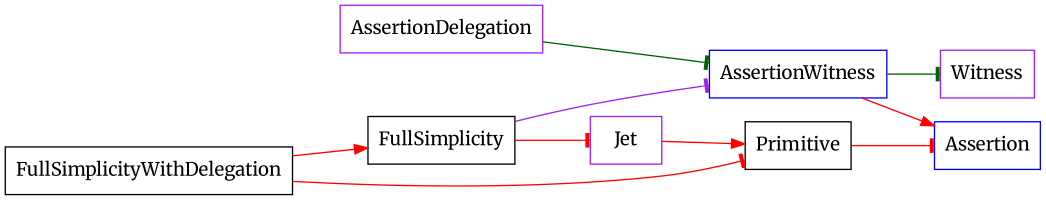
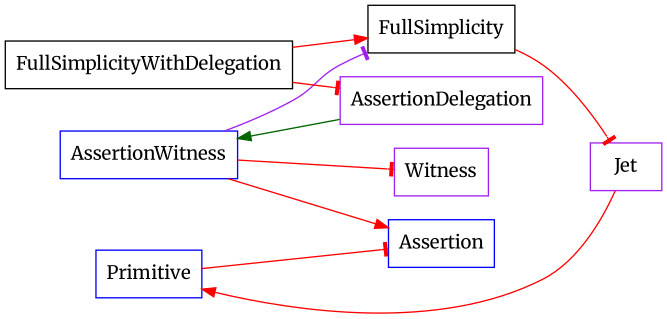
edge "AssertionDelegation" -> "AssertionWitness": arrowhead tee -> normal
edge "AssertionWitness" -> "Witness": color darkgreen -> red
edge "FullSimplicity" -> "AssertionWitness": reversed
node "Primitive": color black -> blue
edge "FullSimplicityWithDelegation" -> "Primitive": now "FullSimplicityWithDelegation" -> "AssertionDelegation"
